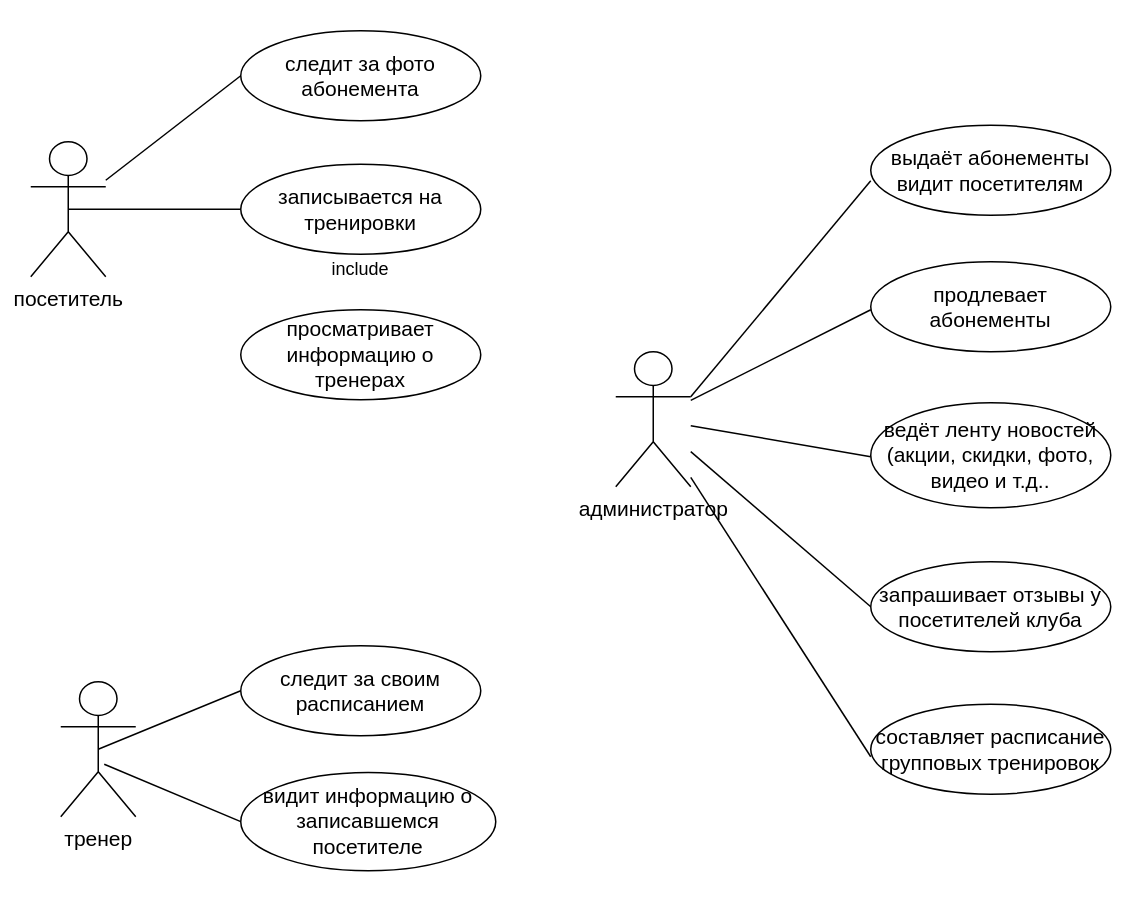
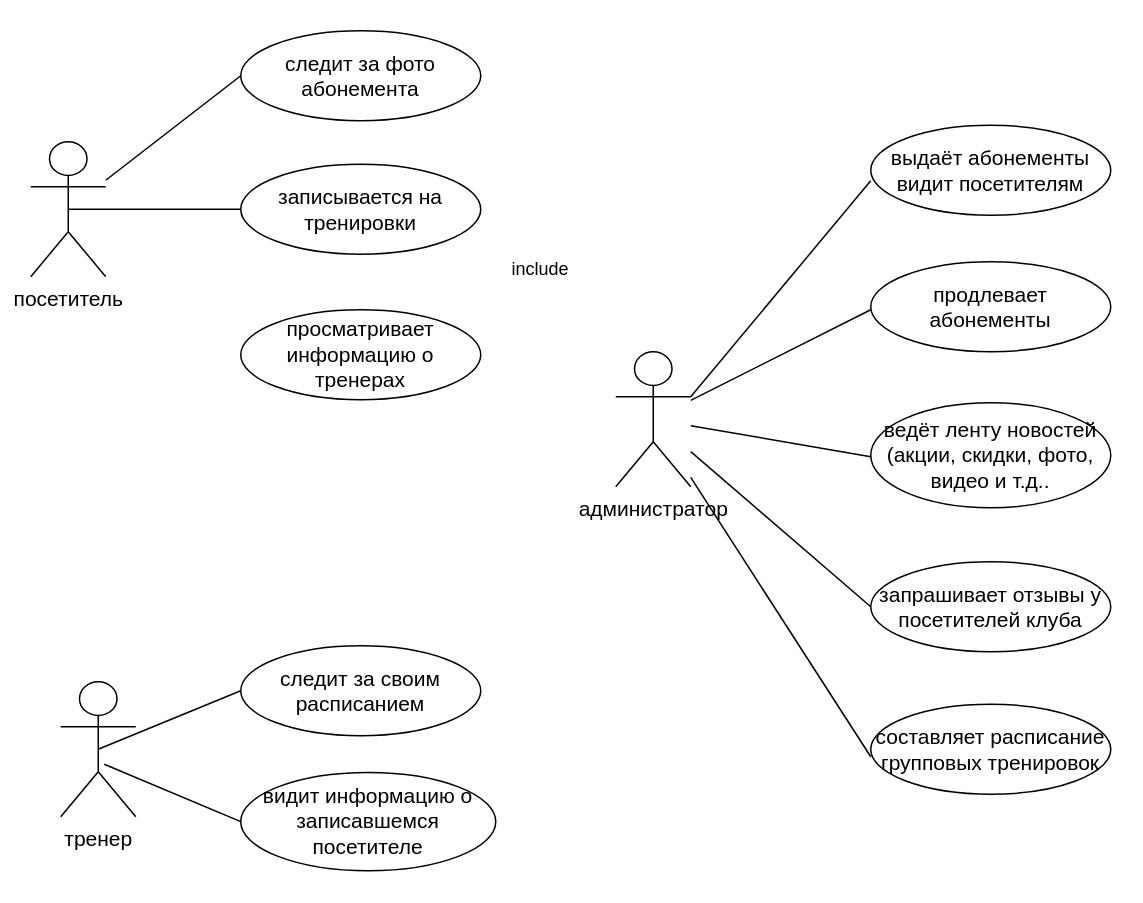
node "include": moved (361, 269) -> (541, 269)
